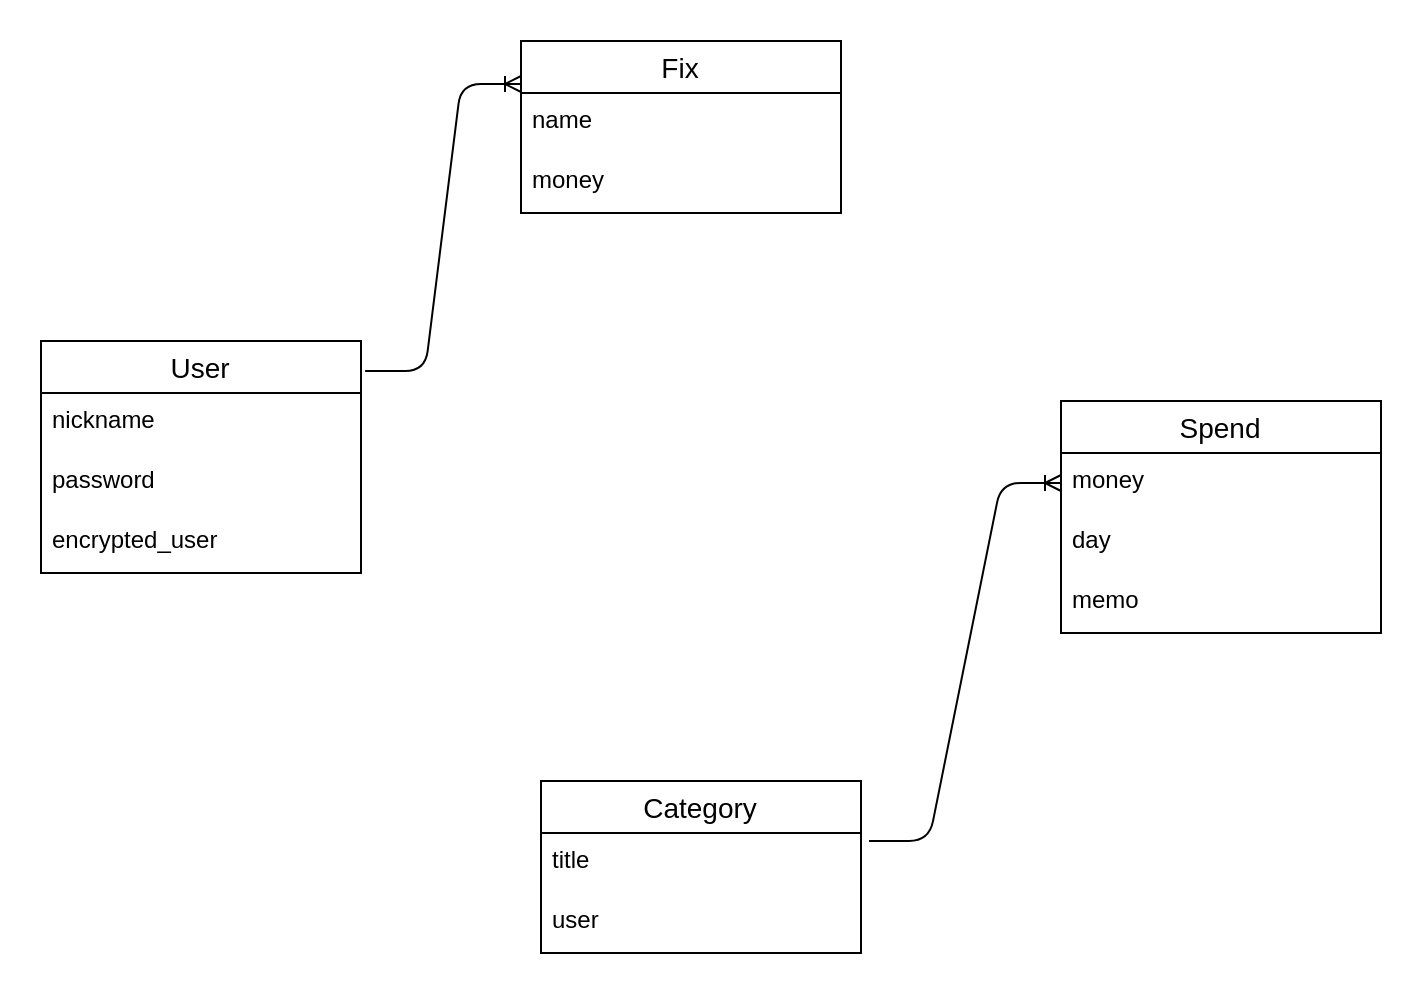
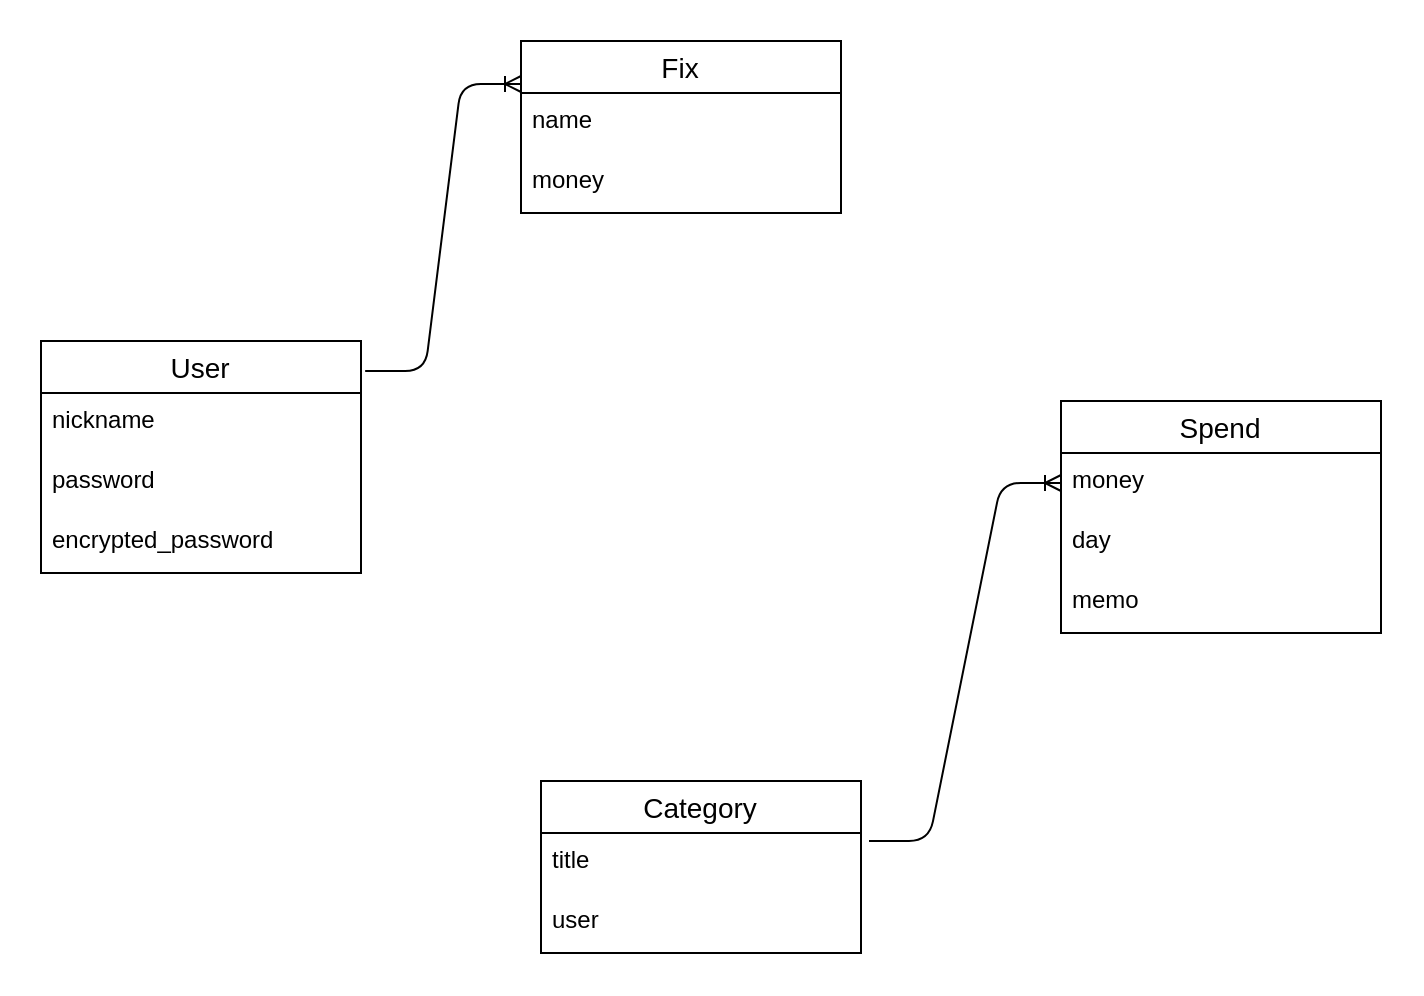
node "encrypted_user": label "encrypted_user" -> "encrypted_password"
